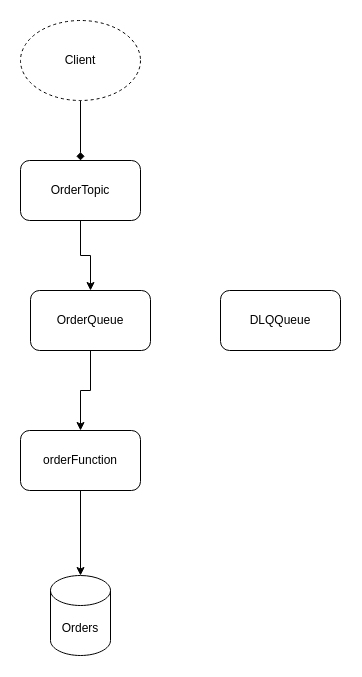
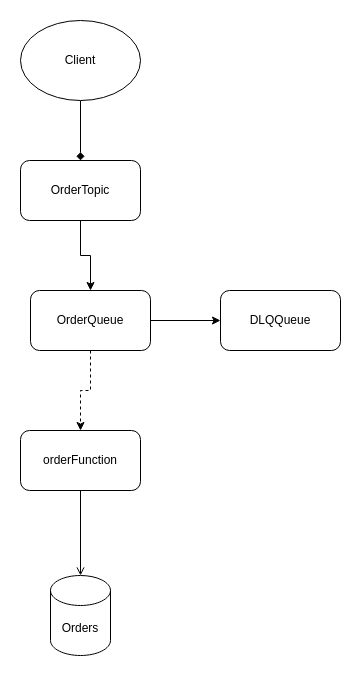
node "Client": style dashed -> solid
edge "OrderQueue" -> "DLQQueue": added
edge "OrderQueue" -> "orderFunction": style solid -> dashed
edge "orderFunction" -> "Orders": arrowhead classic -> open
